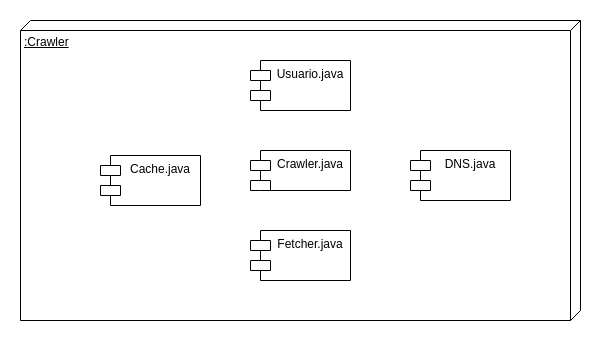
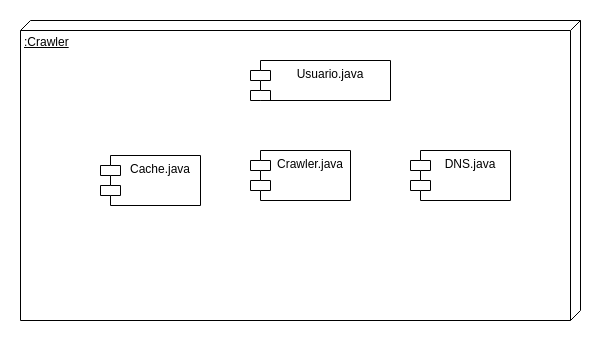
node "Usuario.java": size 100x50 -> 140x40
node "Crawler.java": size 100x40 -> 100x50
node "Fetcher.java": removed
